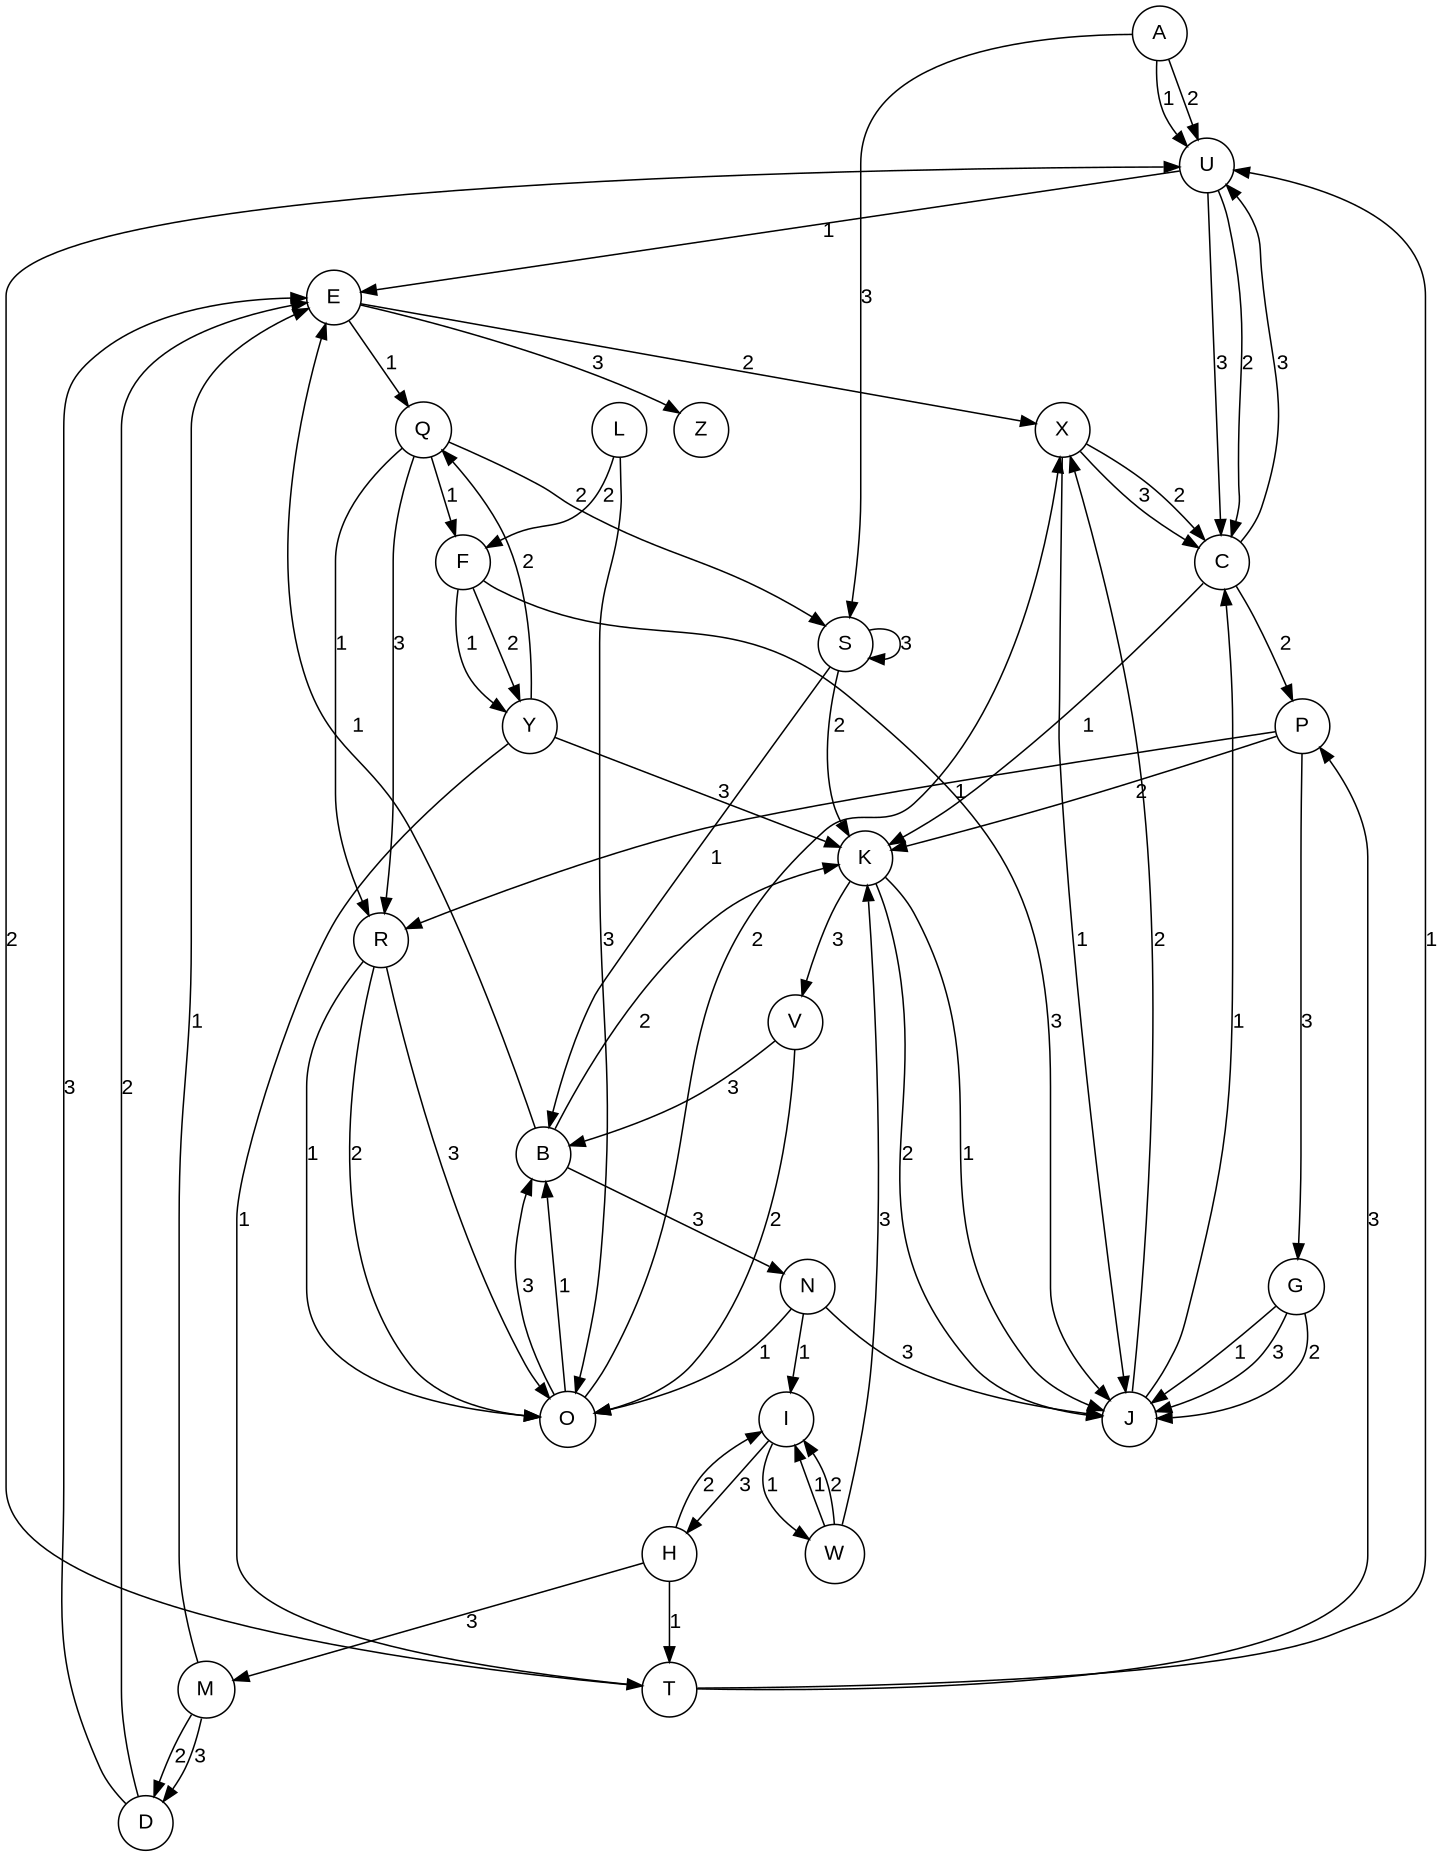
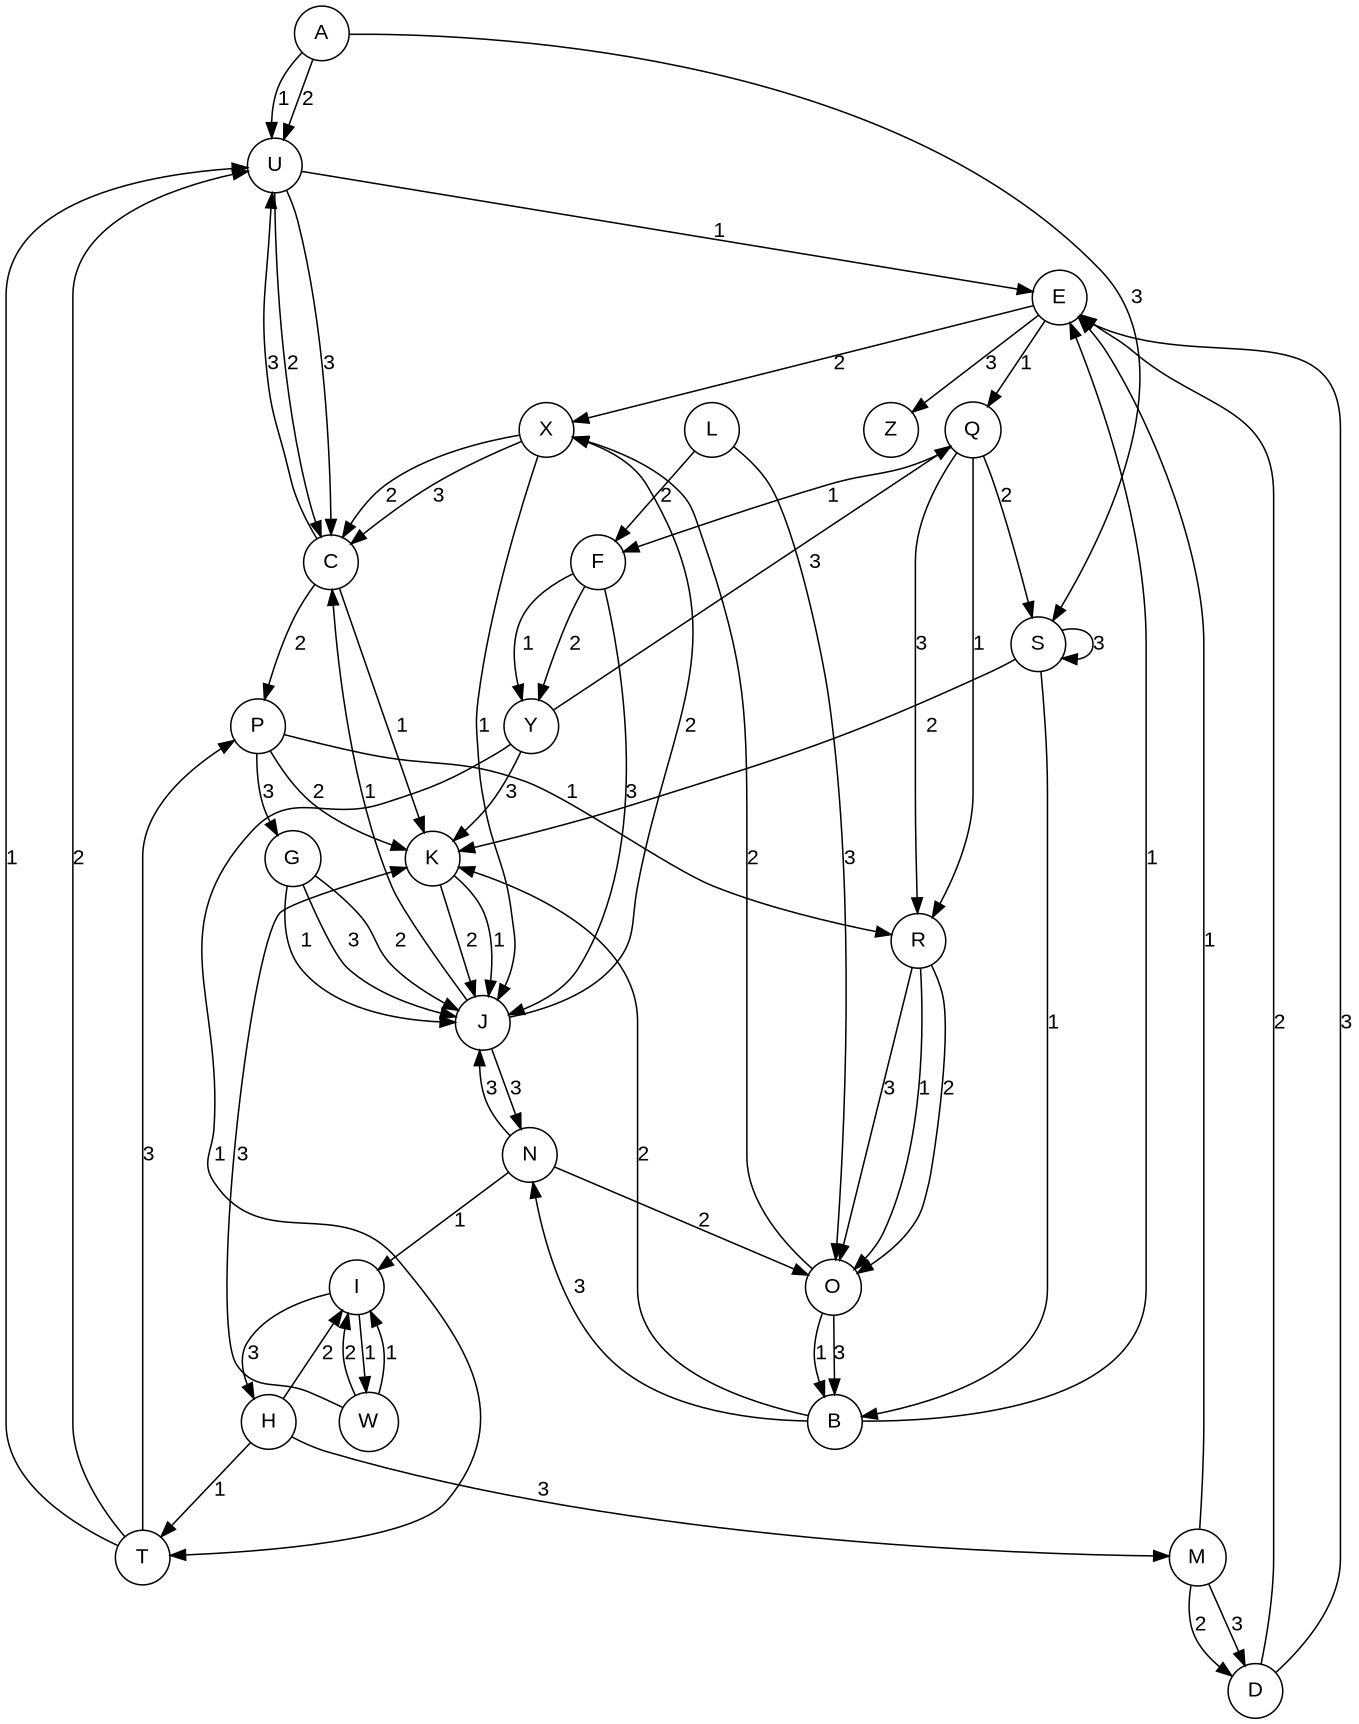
edge "Y" -> "Q": label "2" -> "3"
node "V": removed
edge "J" -> "N": added, label "3"
edge "N" -> "O": label "1" -> "2"
